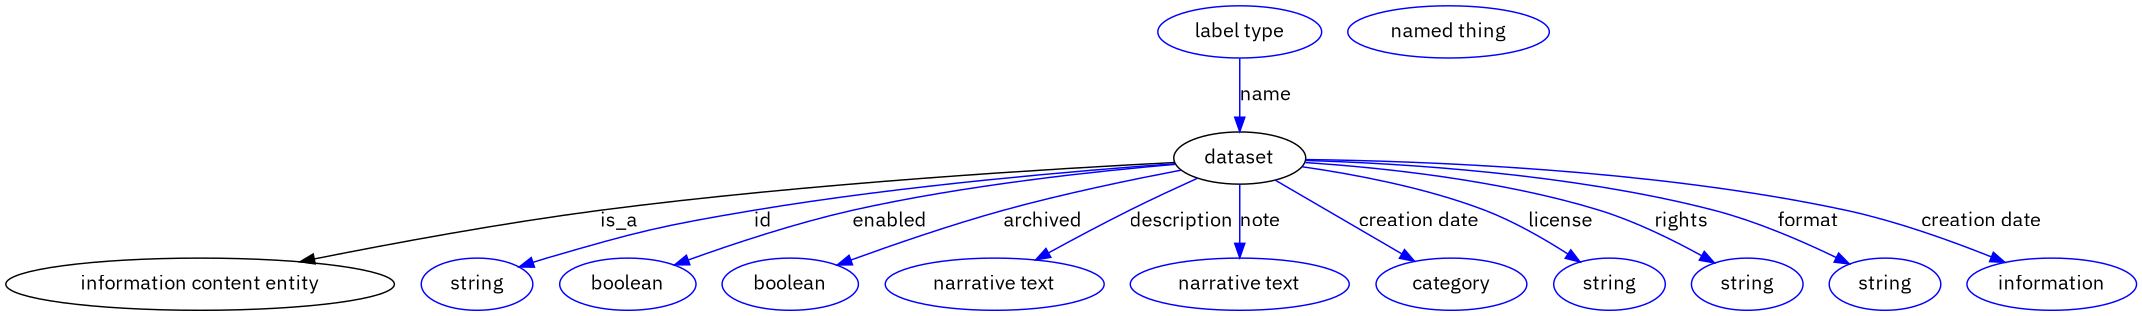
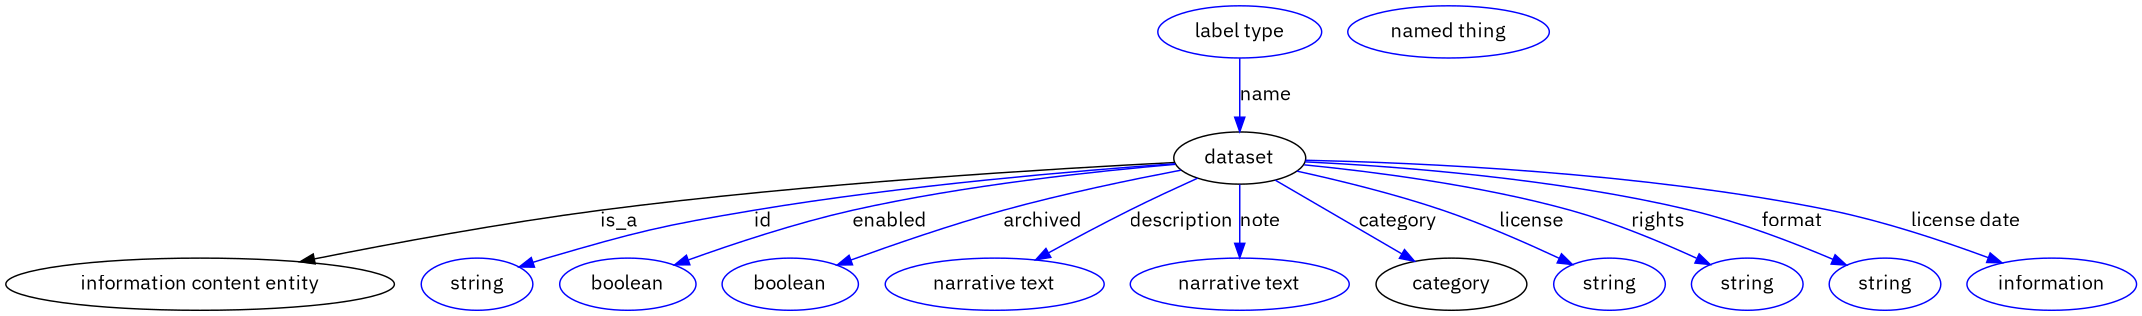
edge "dataset" -> "category": label "creation date" -> "category"
edge "dataset" -> "information": label "creation date" -> "license date"
node "category": color blue -> black
